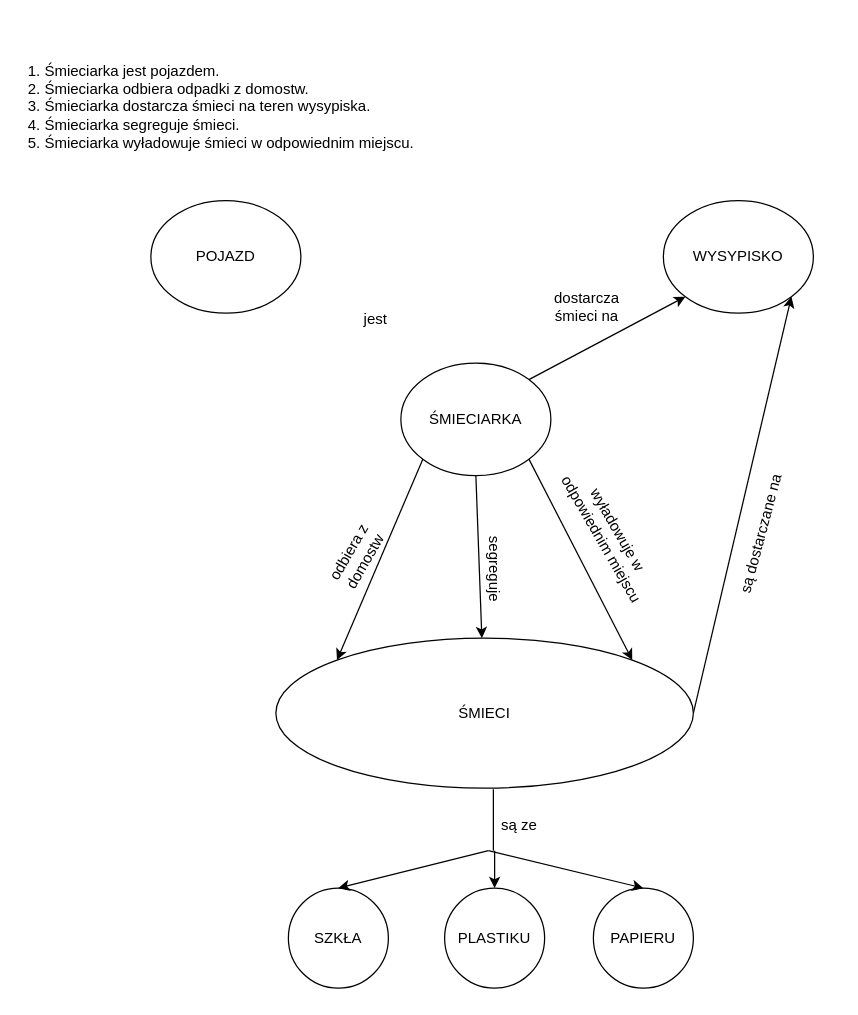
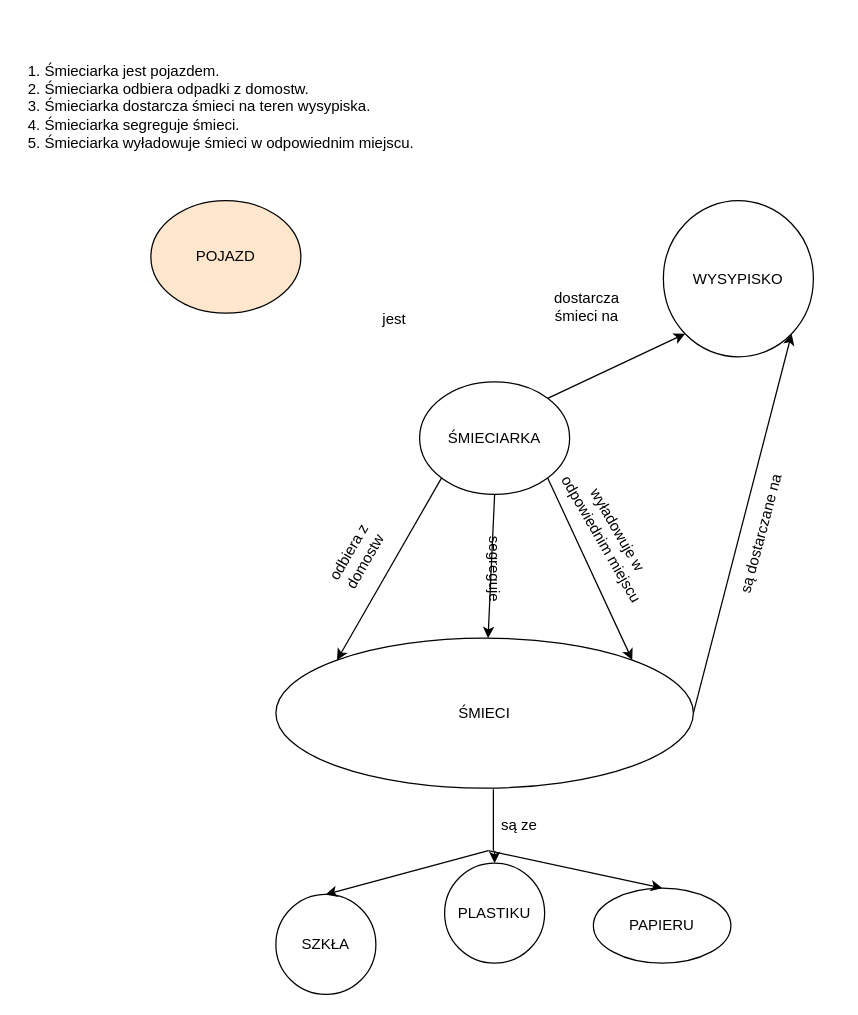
node "POJAZD": fillcolor #ffffff -> #ffe6cc
node "WYSYPISKO": size 150x113 -> 150x156
node "jest": moved (376, 319) -> (394, 319)
node "ŚMIECIARKA": moved (476, 419) -> (494, 438)
node "SZKŁA": moved (338, 938) -> (326, 944)
node "PLASTIKU": moved (494, 938) -> (494, 913)
node "PAPIERU": size 100x100 -> 138x75
